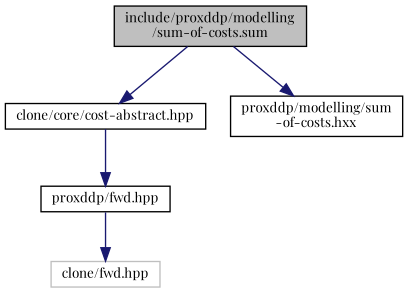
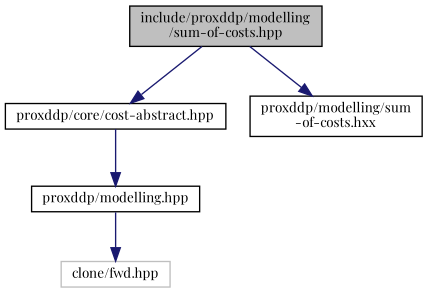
node "include/proxddp/modelling /sum-of-costs.sum": label "include/proxddp/modelling /sum-of-costs.sum" -> "include/proxddp/modelling /sum-of-costs.hpp"
node "clone/core/cost-abstract.hpp": label "clone/core/cost-abstract.hpp" -> "proxddp/core/cost-abstract.hpp"
node "proxddp/fwd.hpp": label "proxddp/fwd.hpp" -> "proxddp/modelling.hpp"
